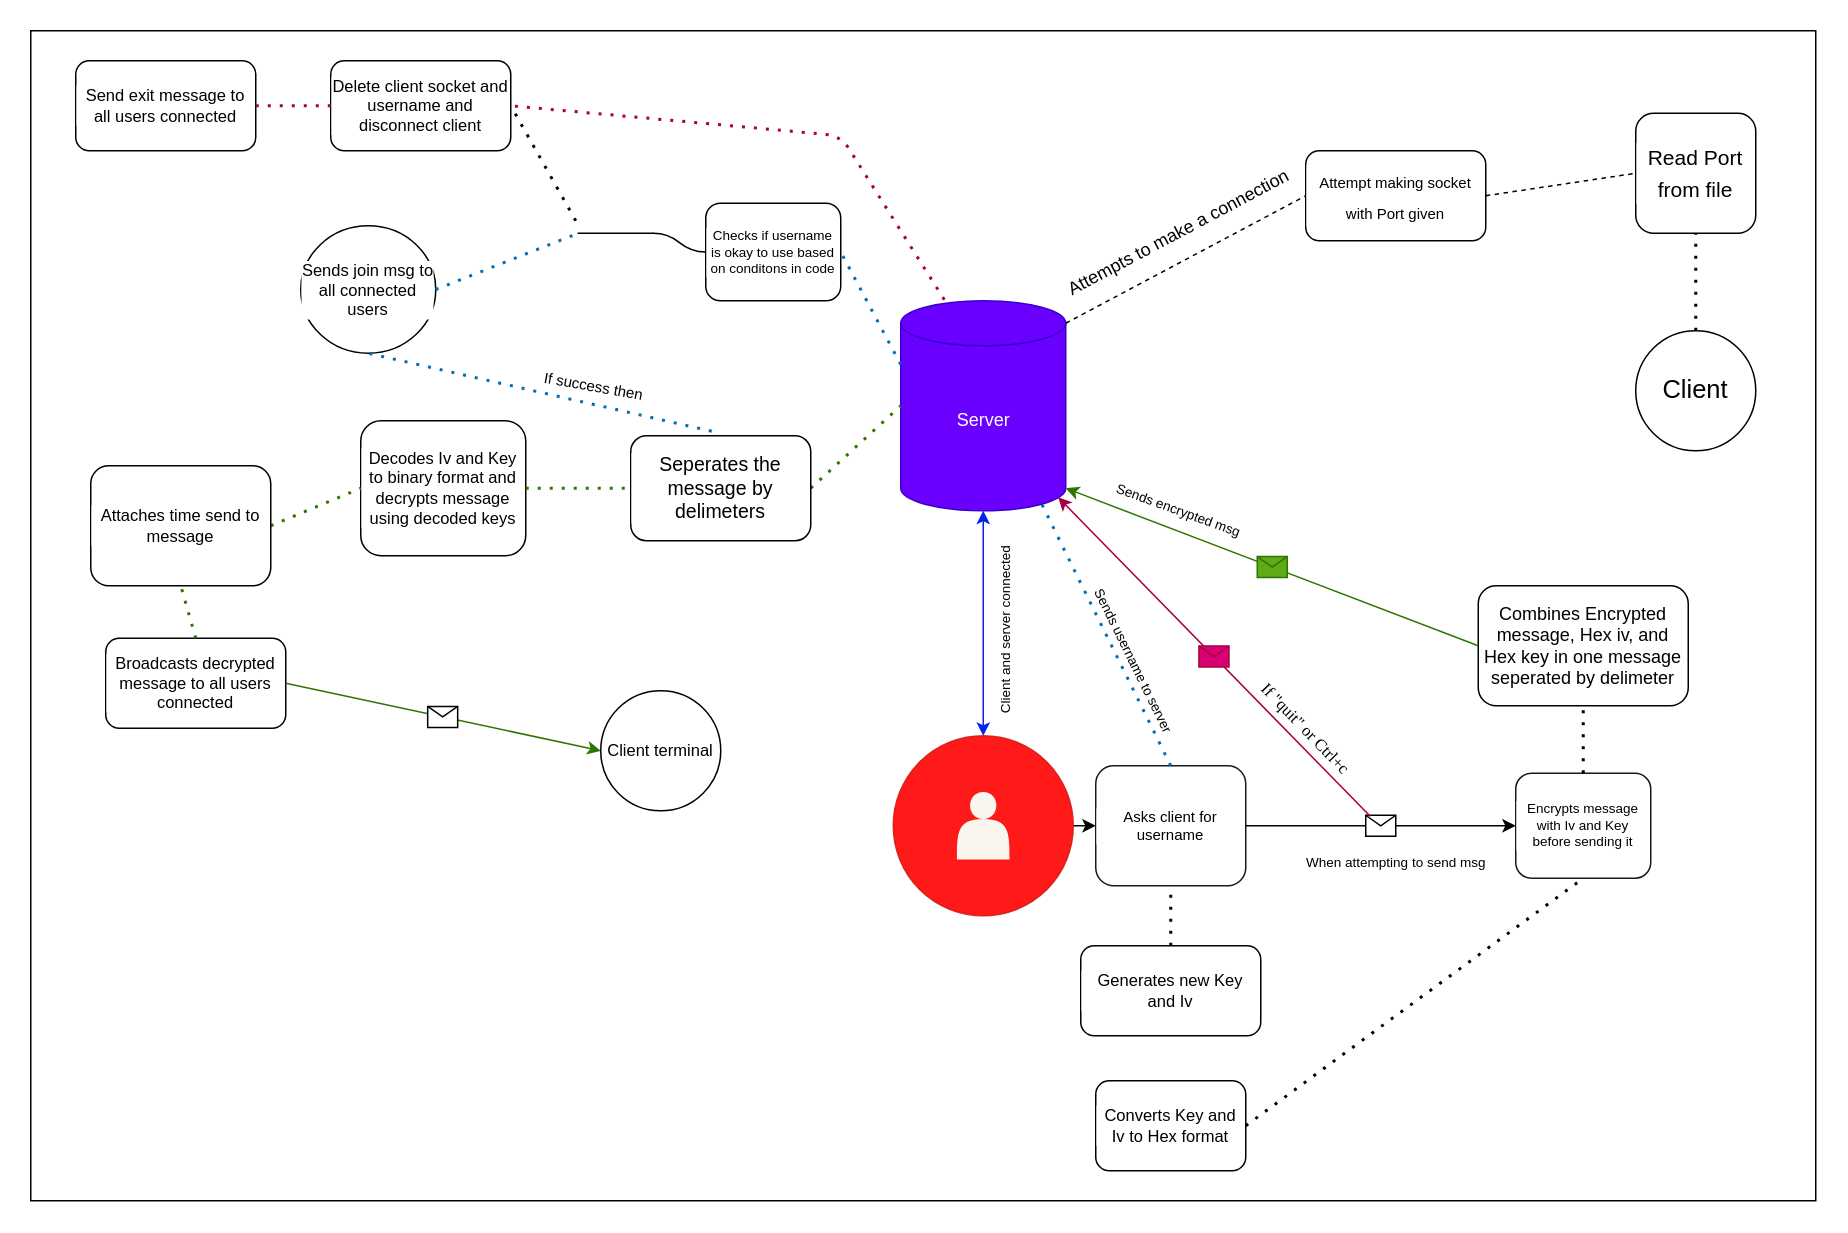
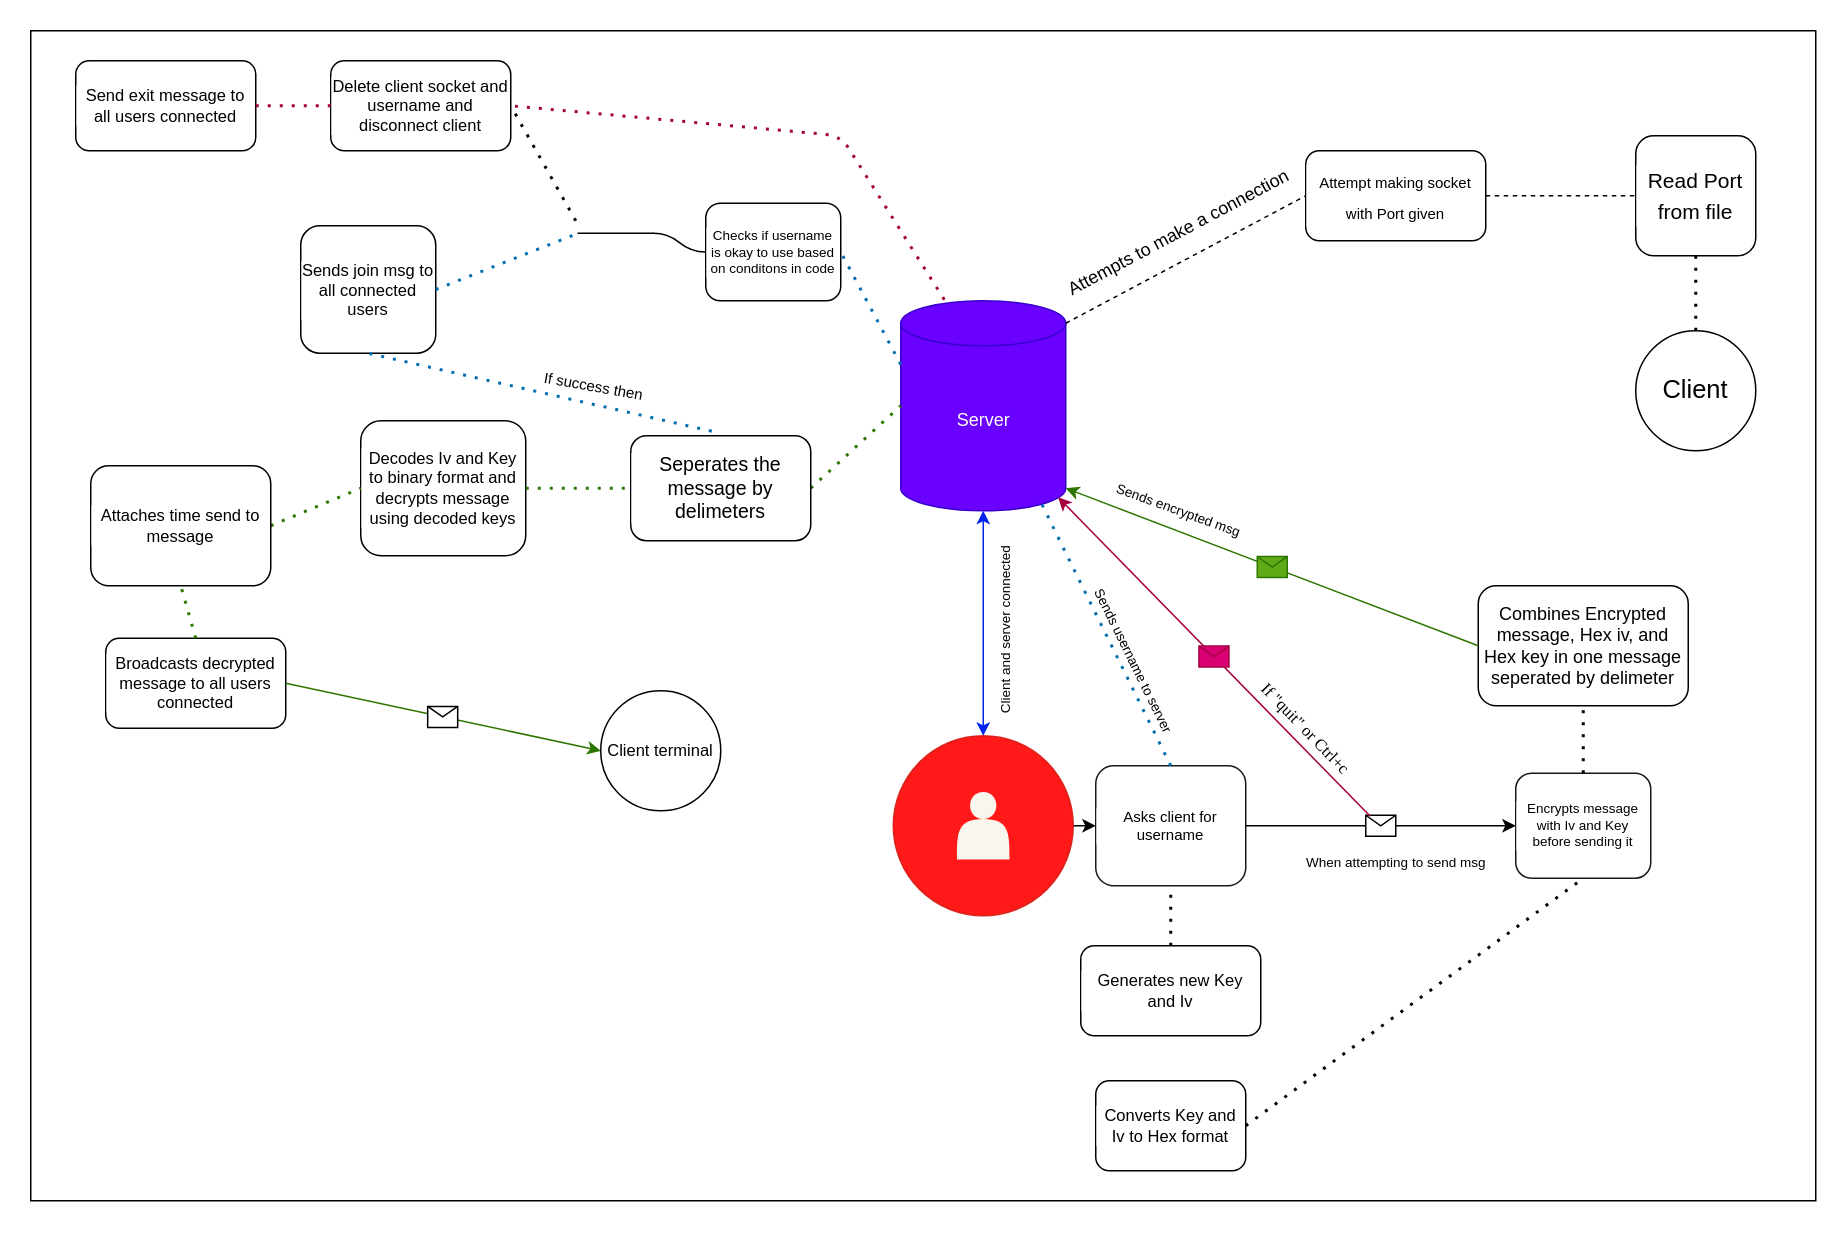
node "Read Port from file": moved (1696, 173) -> (1696, 196)
node "Sends join msg to all connected users": shape ellipse -> rounded rectangle
